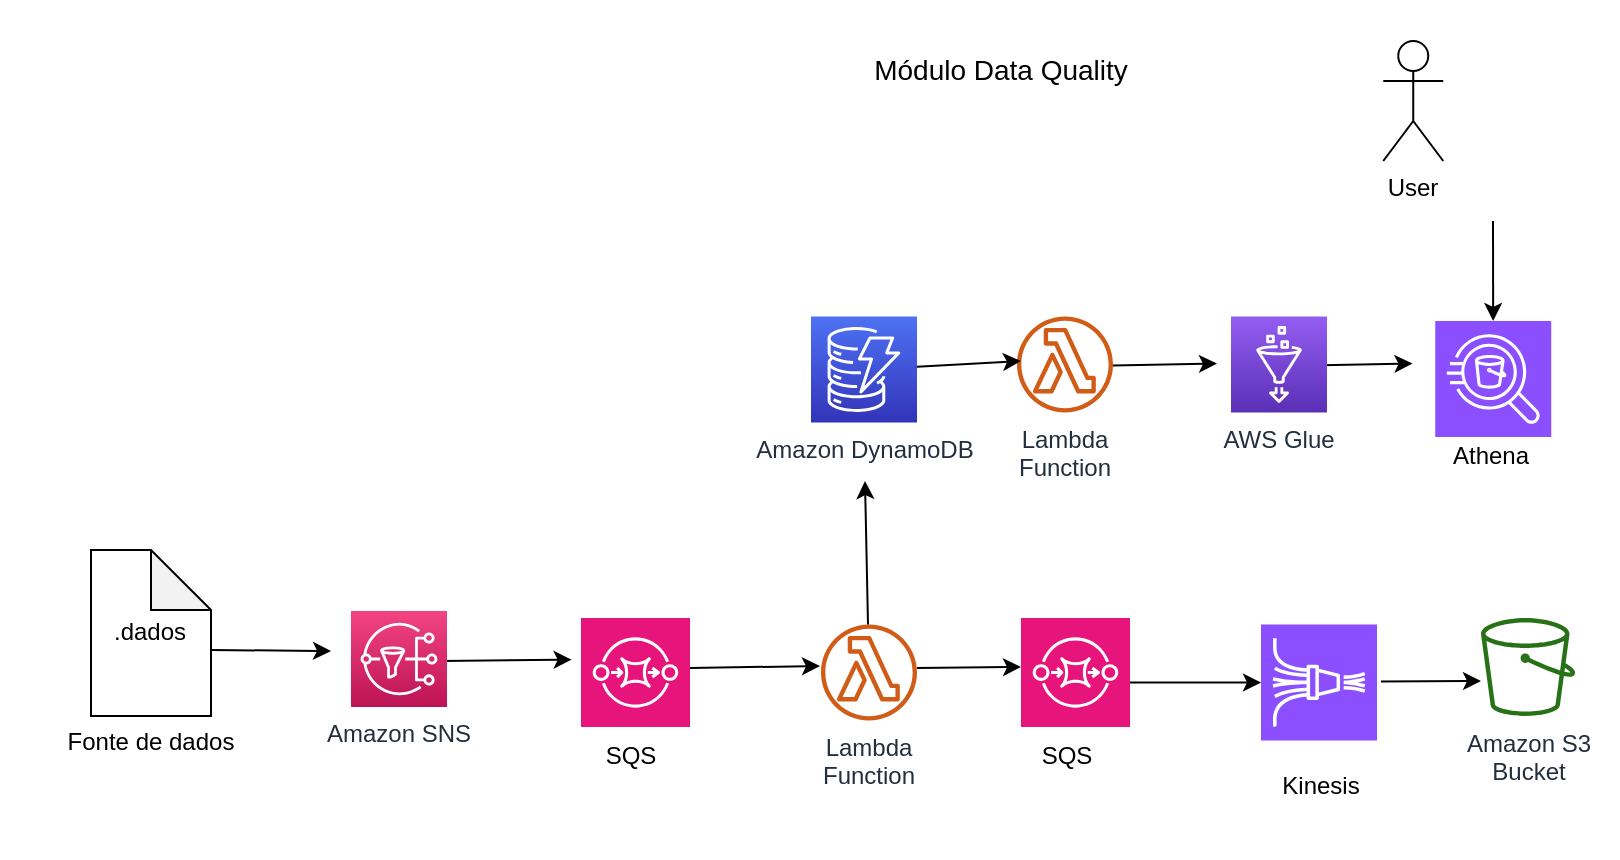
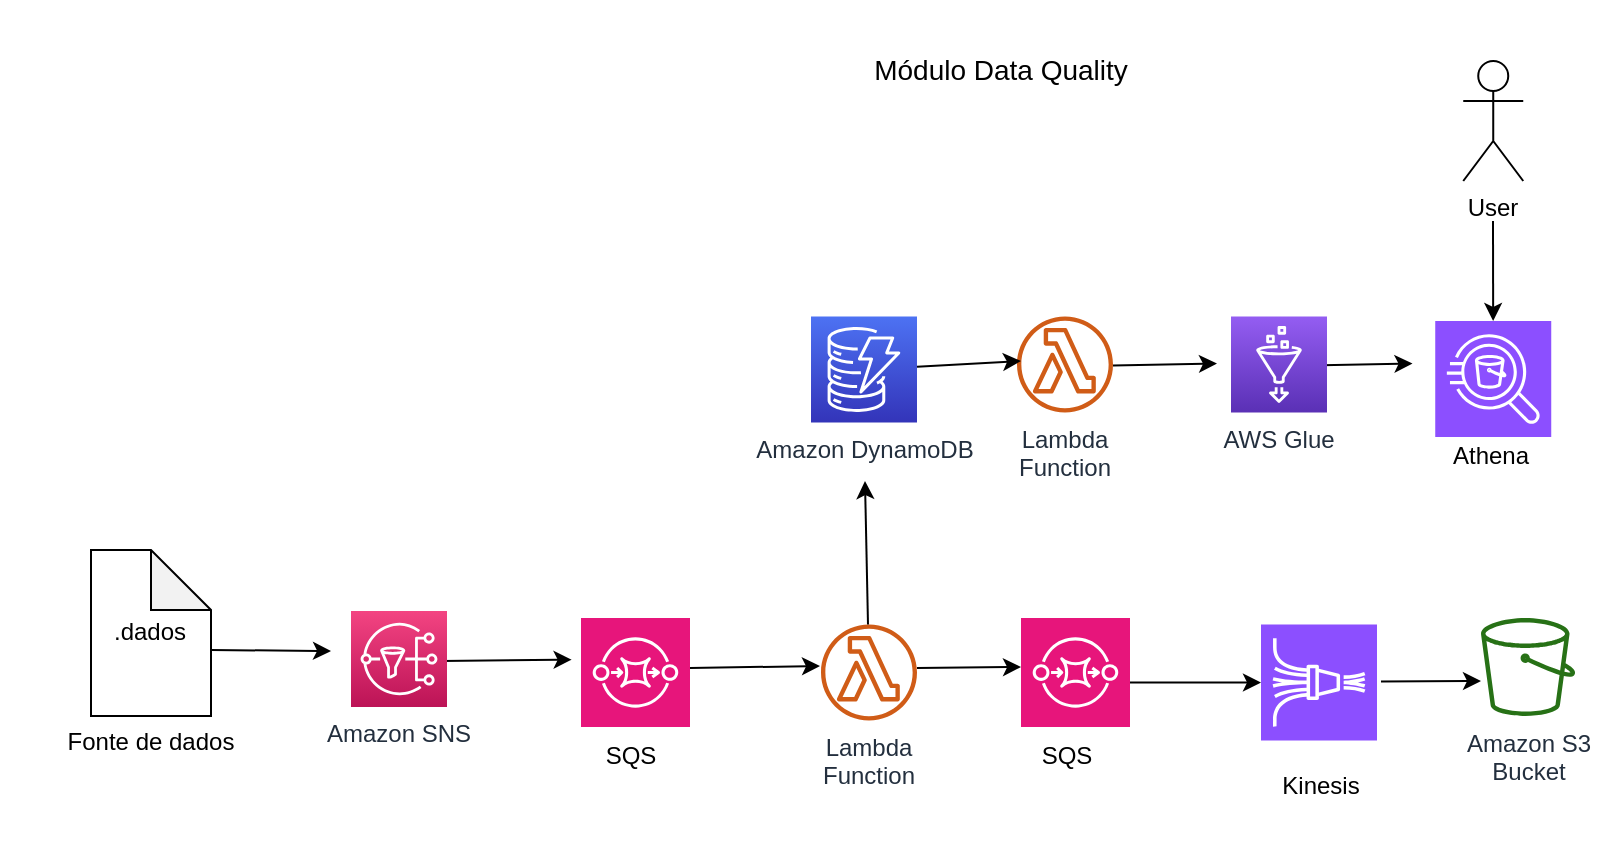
node "User": moved (1413, 101) -> (1493, 121)
